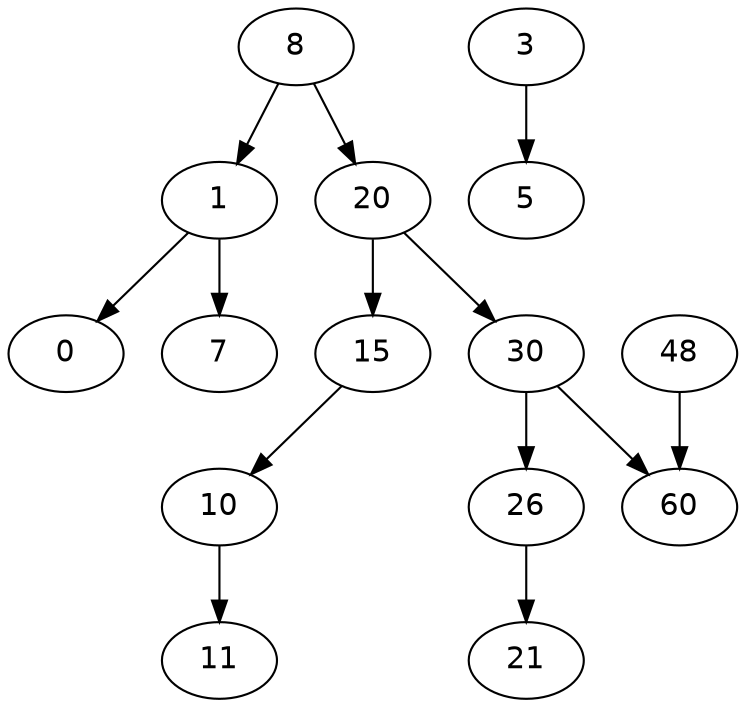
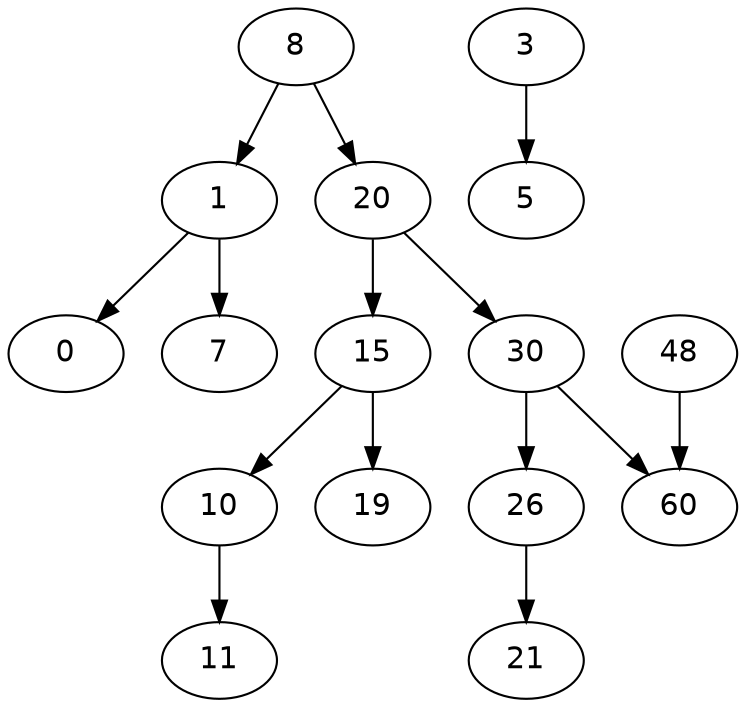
node "19": added
